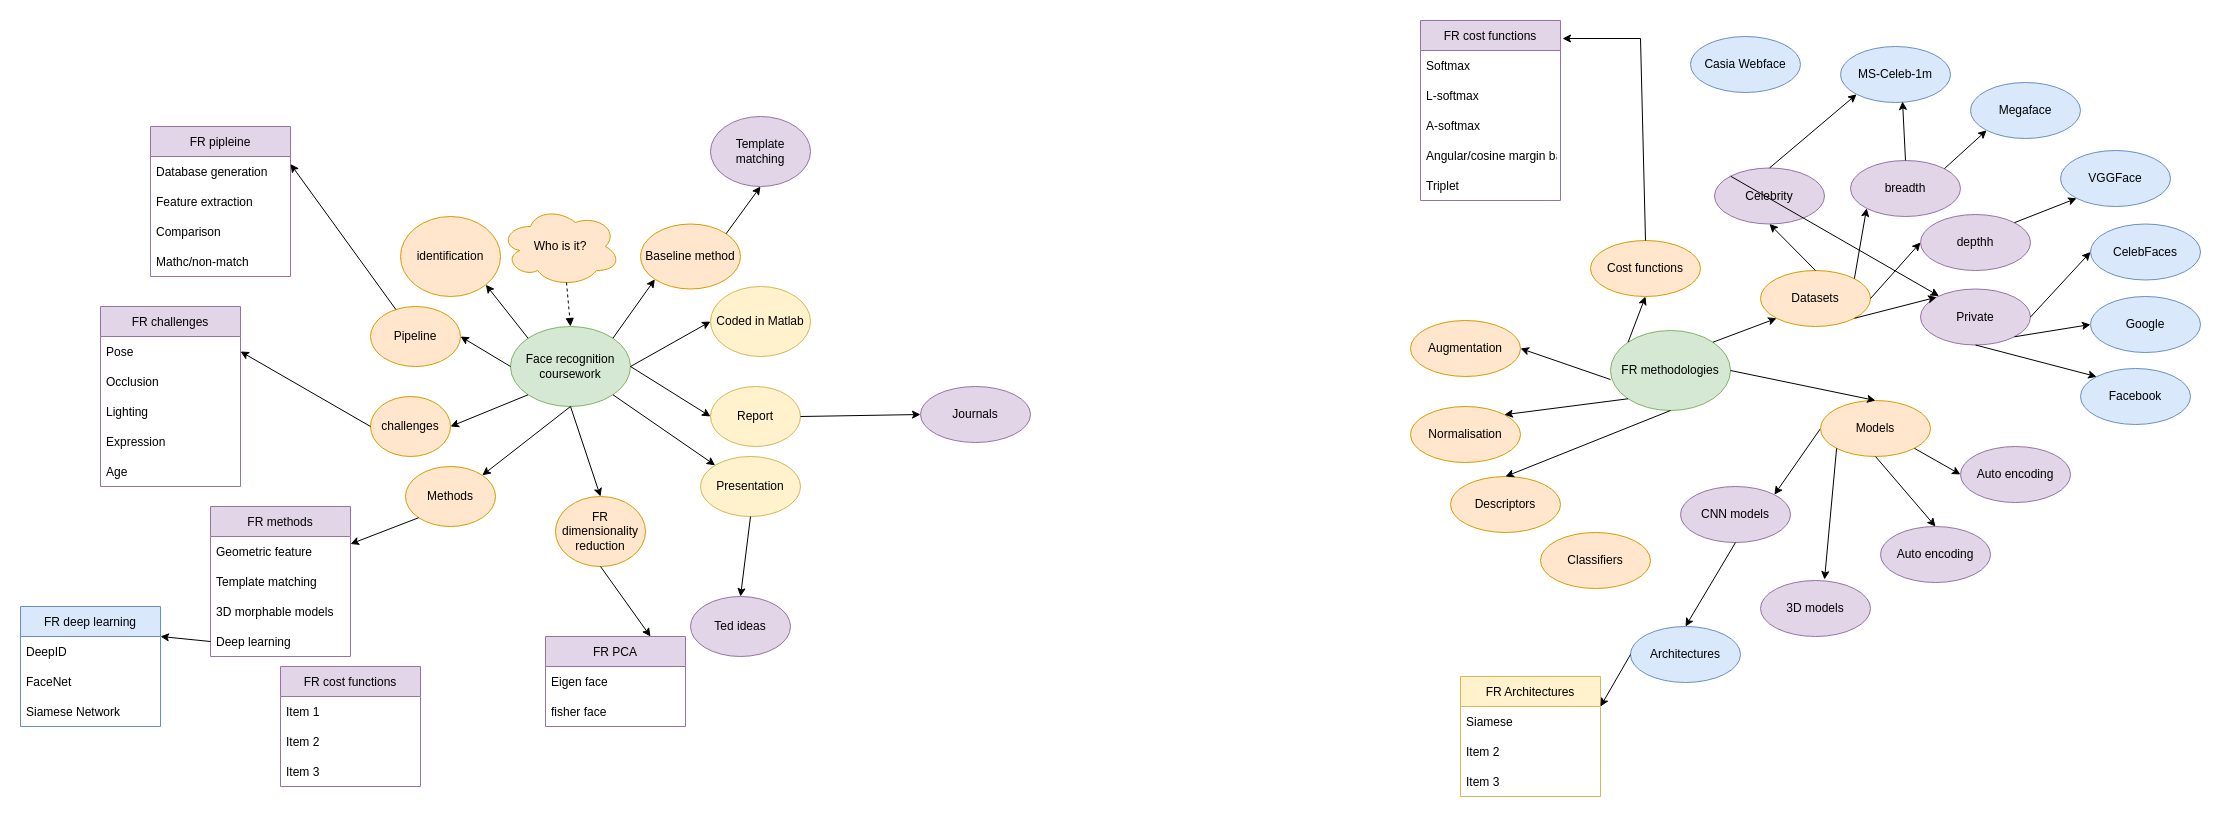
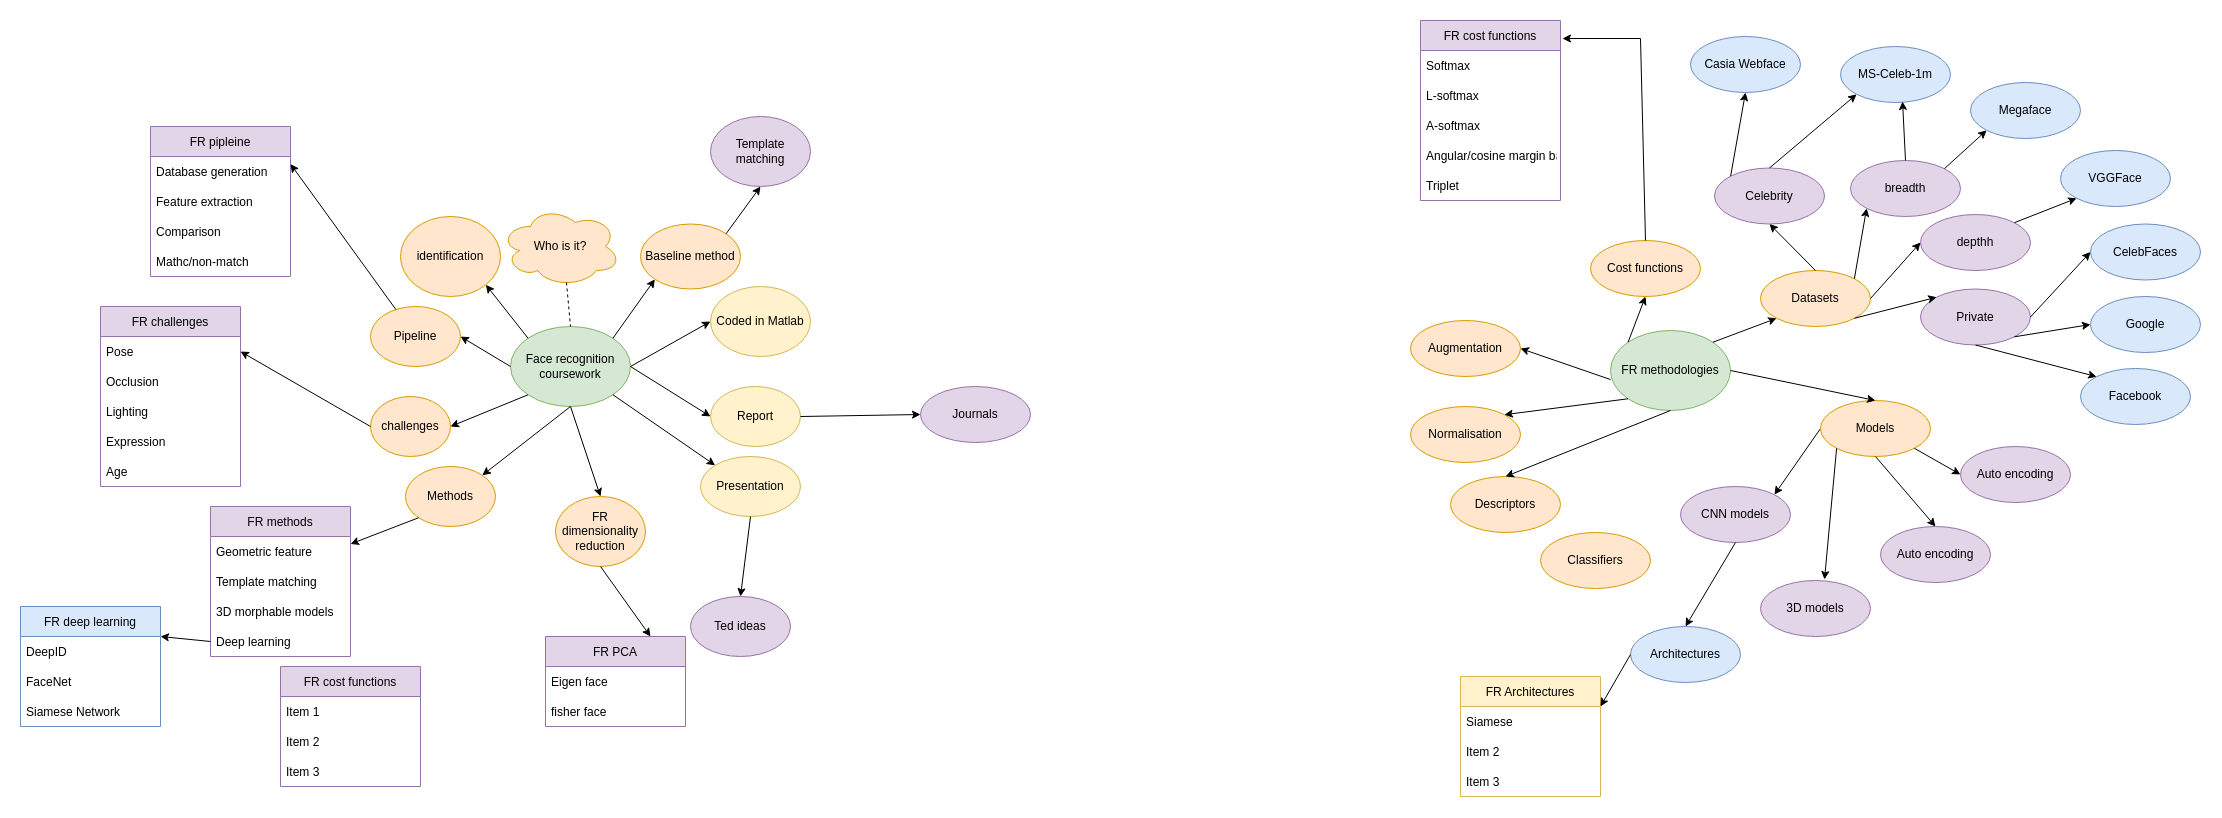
edge "Celebrity" -> "Private": now "Celebrity" -> "Casia Webface"
edge "Who is it?" -> "Face recognition coursework": arrowhead block -> none
